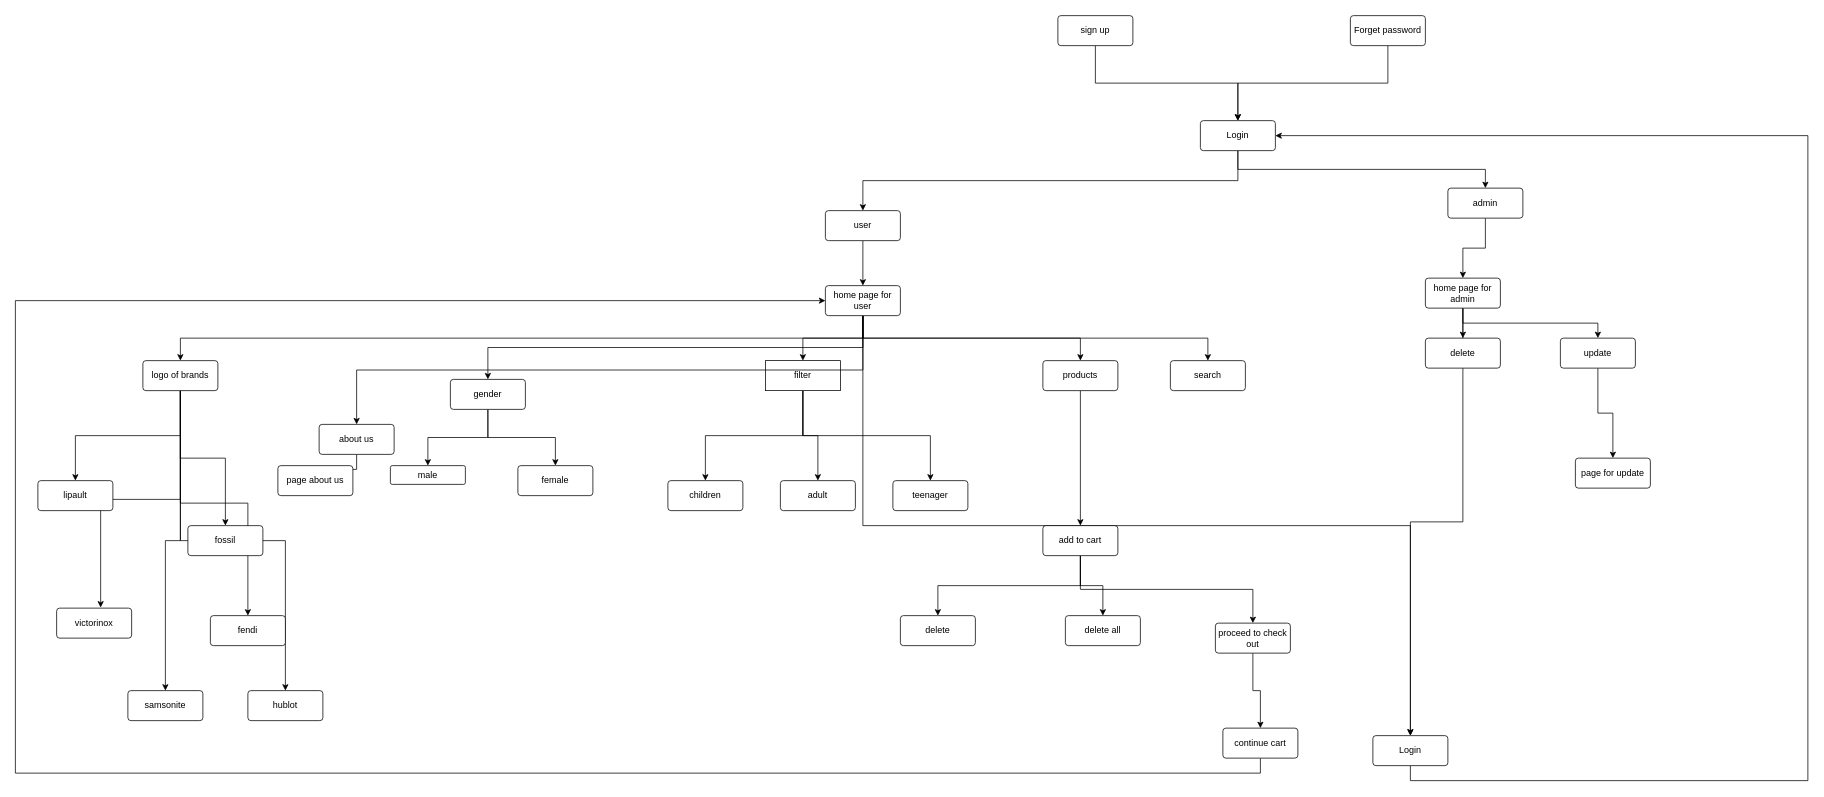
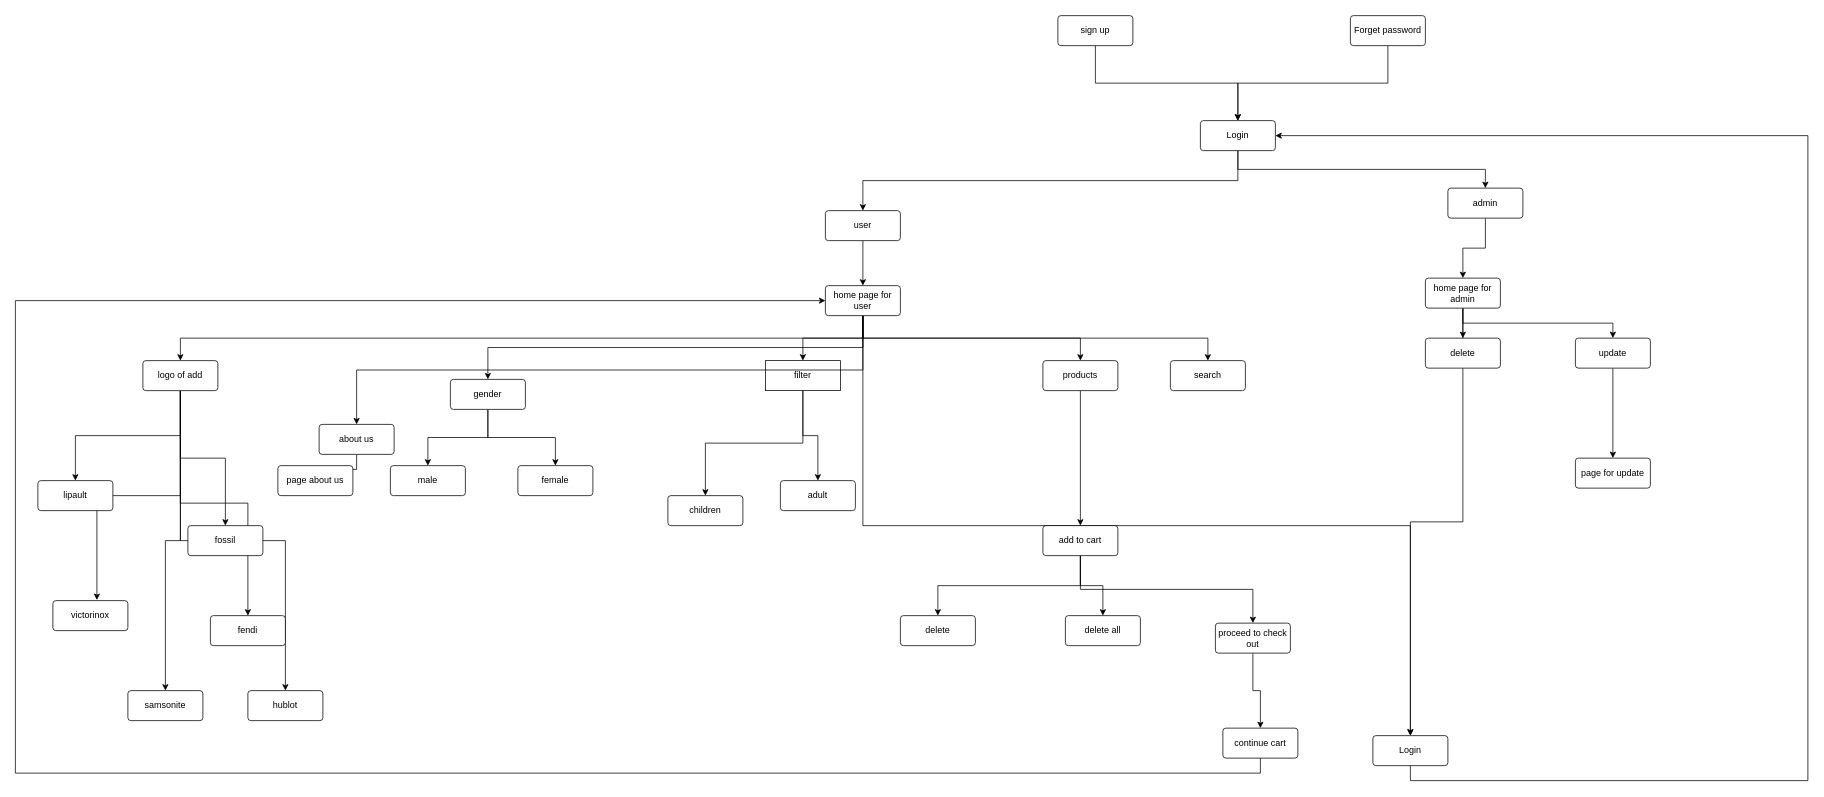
node "update": moved (1598, 353) -> (1613, 353)
node "logo of brands": label "logo of brands" -> "logo of add"
edge "filter" -> "teenager": removed
node "male": size 75x19 -> 75x30
node "children": moved (705, 495) -> (705, 510)
node "teenager": removed
node "victorinox": moved (94, 623) -> (90, 615)
